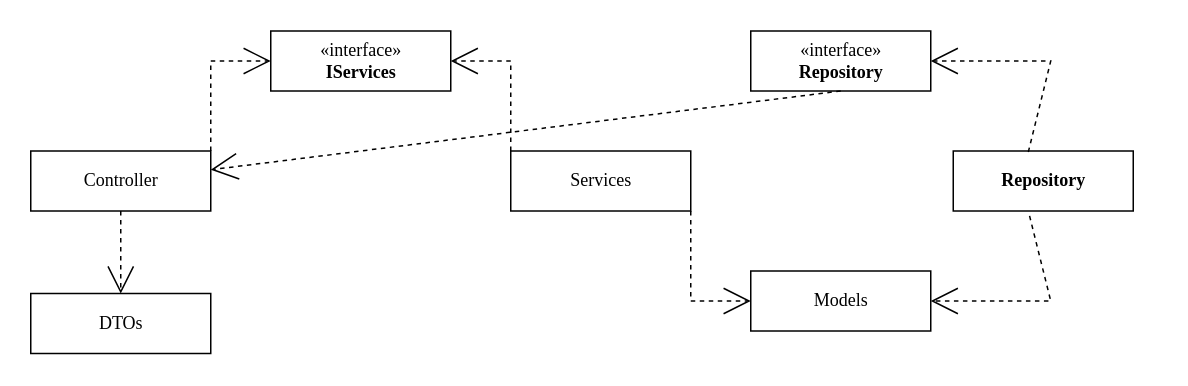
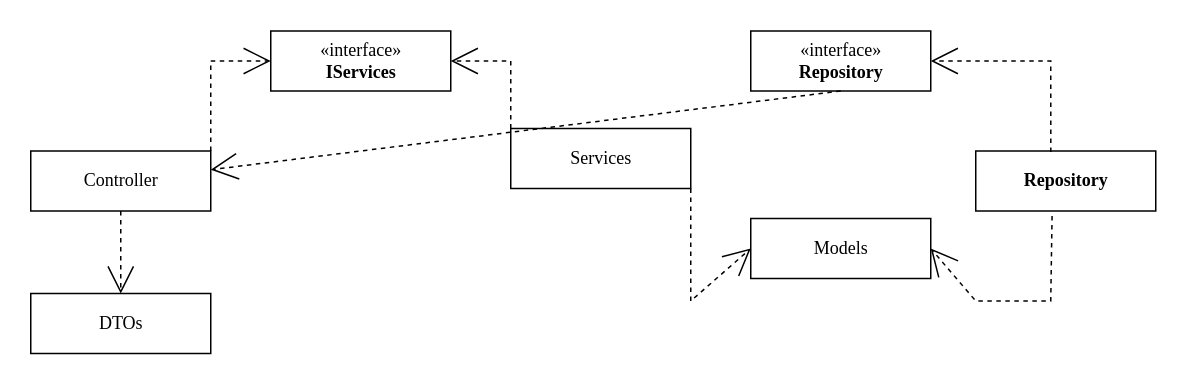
node "Services": moved (601, 181) -> (601, 158)
node "Repository": moved (1043, 181) -> (1066, 181)
node "Models": moved (841, 301) -> (841, 248)
